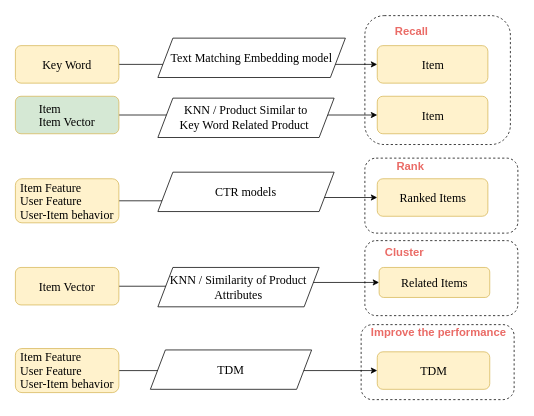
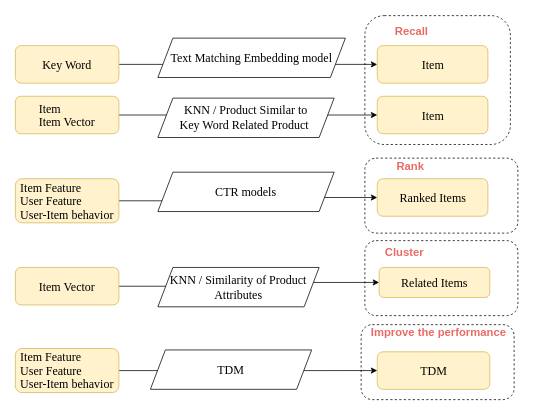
node "Item Item Vector": fillcolor #d5e8d4 -> #fff2cc
